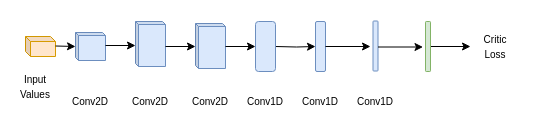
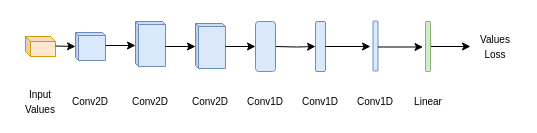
node "Critic Loss": label "Critic Loss" -> "Values Loss"
node "Input Values": moved (36, 87) -> (41, 102)
node "Linear": added
